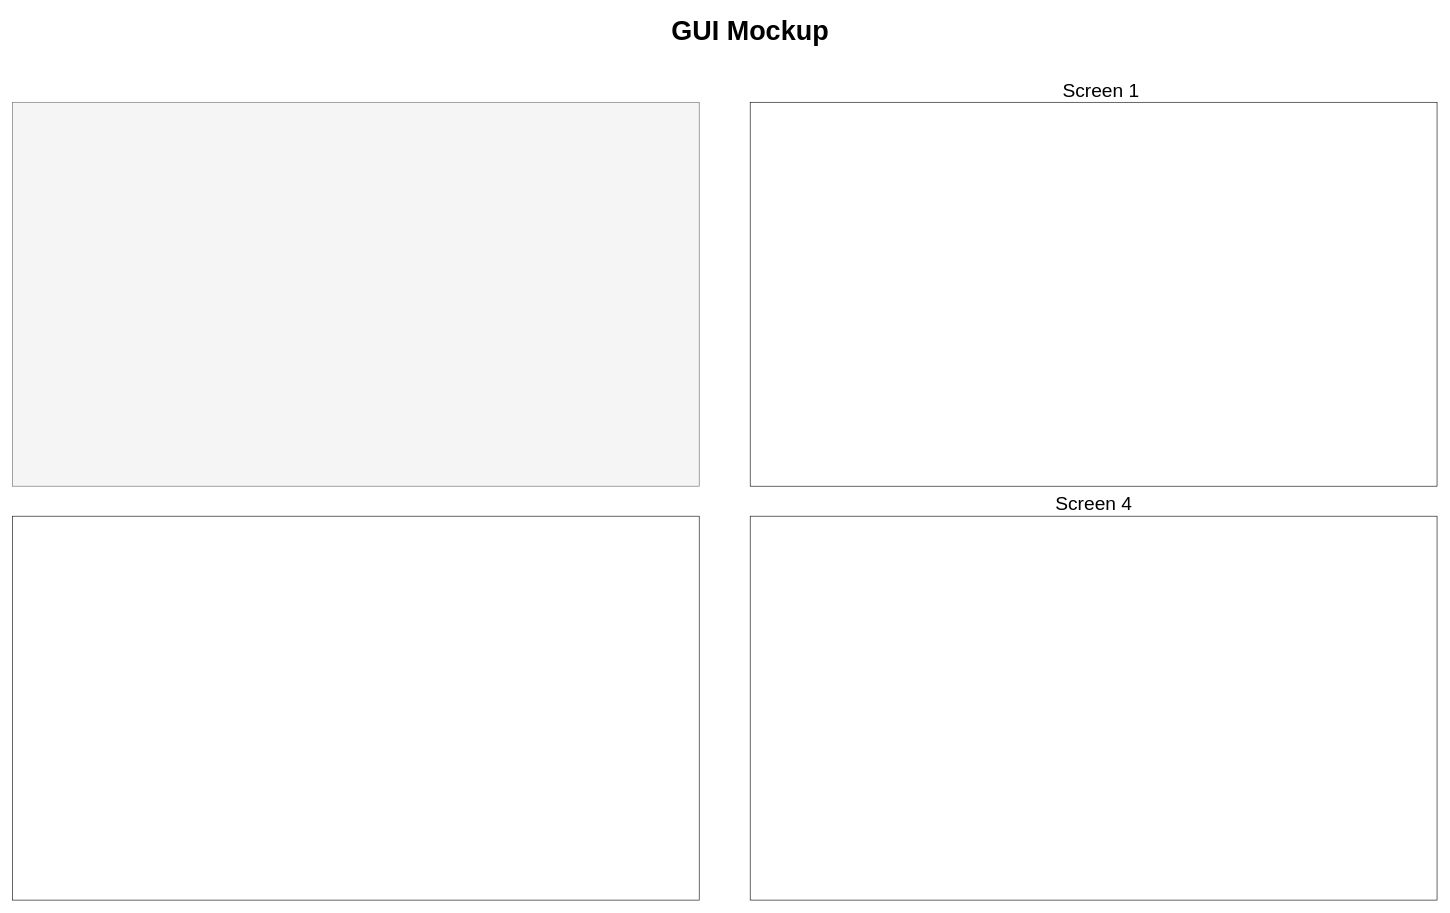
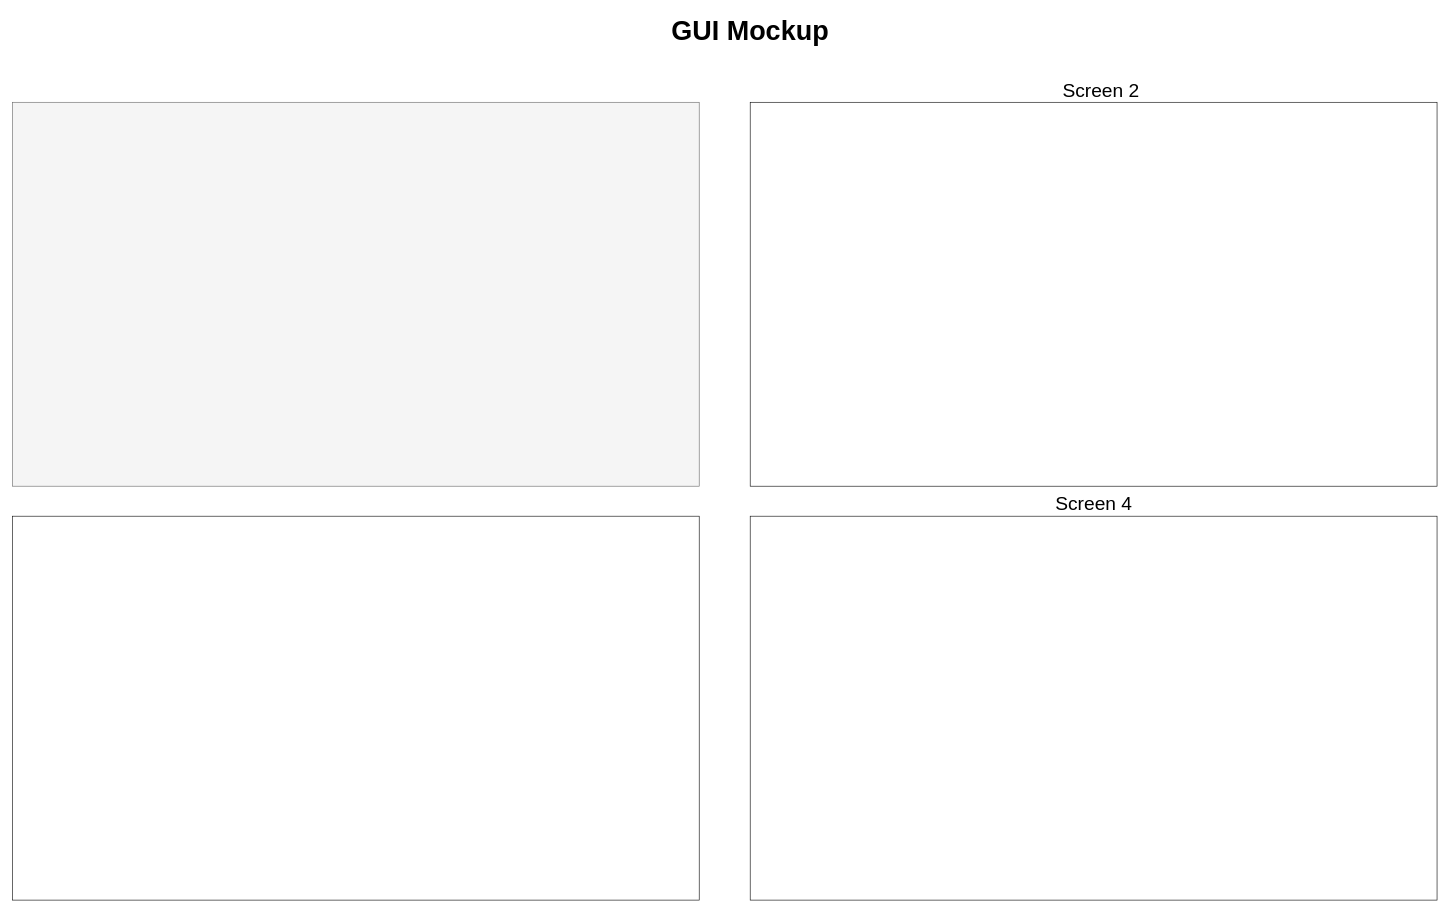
node "Screen 1": label "Screen 1" -> "Screen 2"
